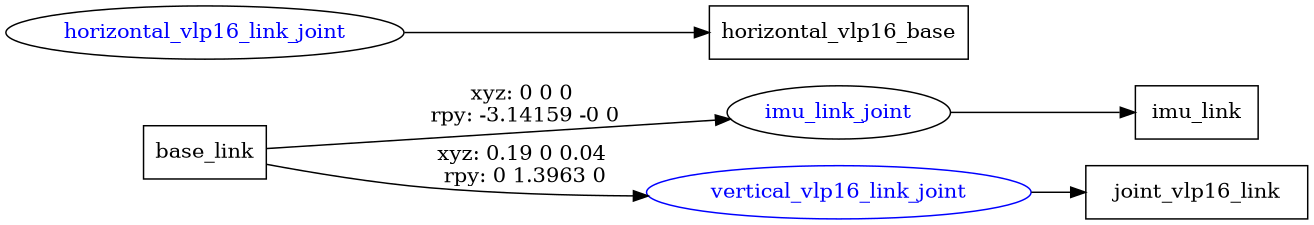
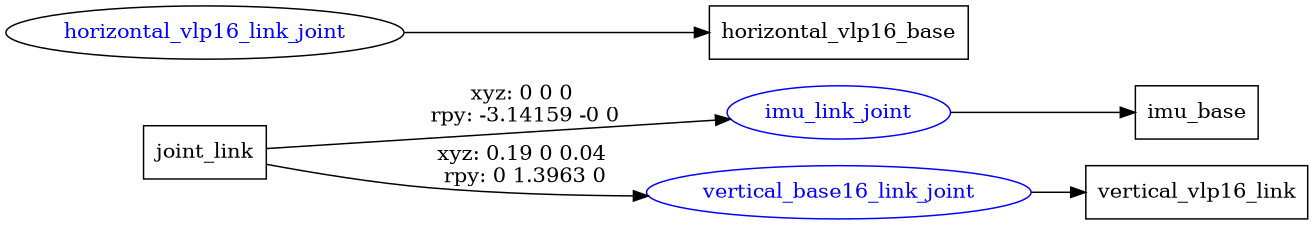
node "imu_link_joint": color black -> blue
node "imu_link": label "imu_link" -> "imu_base"
node "base_link": label "base_link" -> "joint_link"
node "vertical_vlp16_link_joint": label "vertical_vlp16_link_joint" -> "vertical_base16_link_joint"
node "joint_vlp16_link": label "joint_vlp16_link" -> "vertical_vlp16_link"
